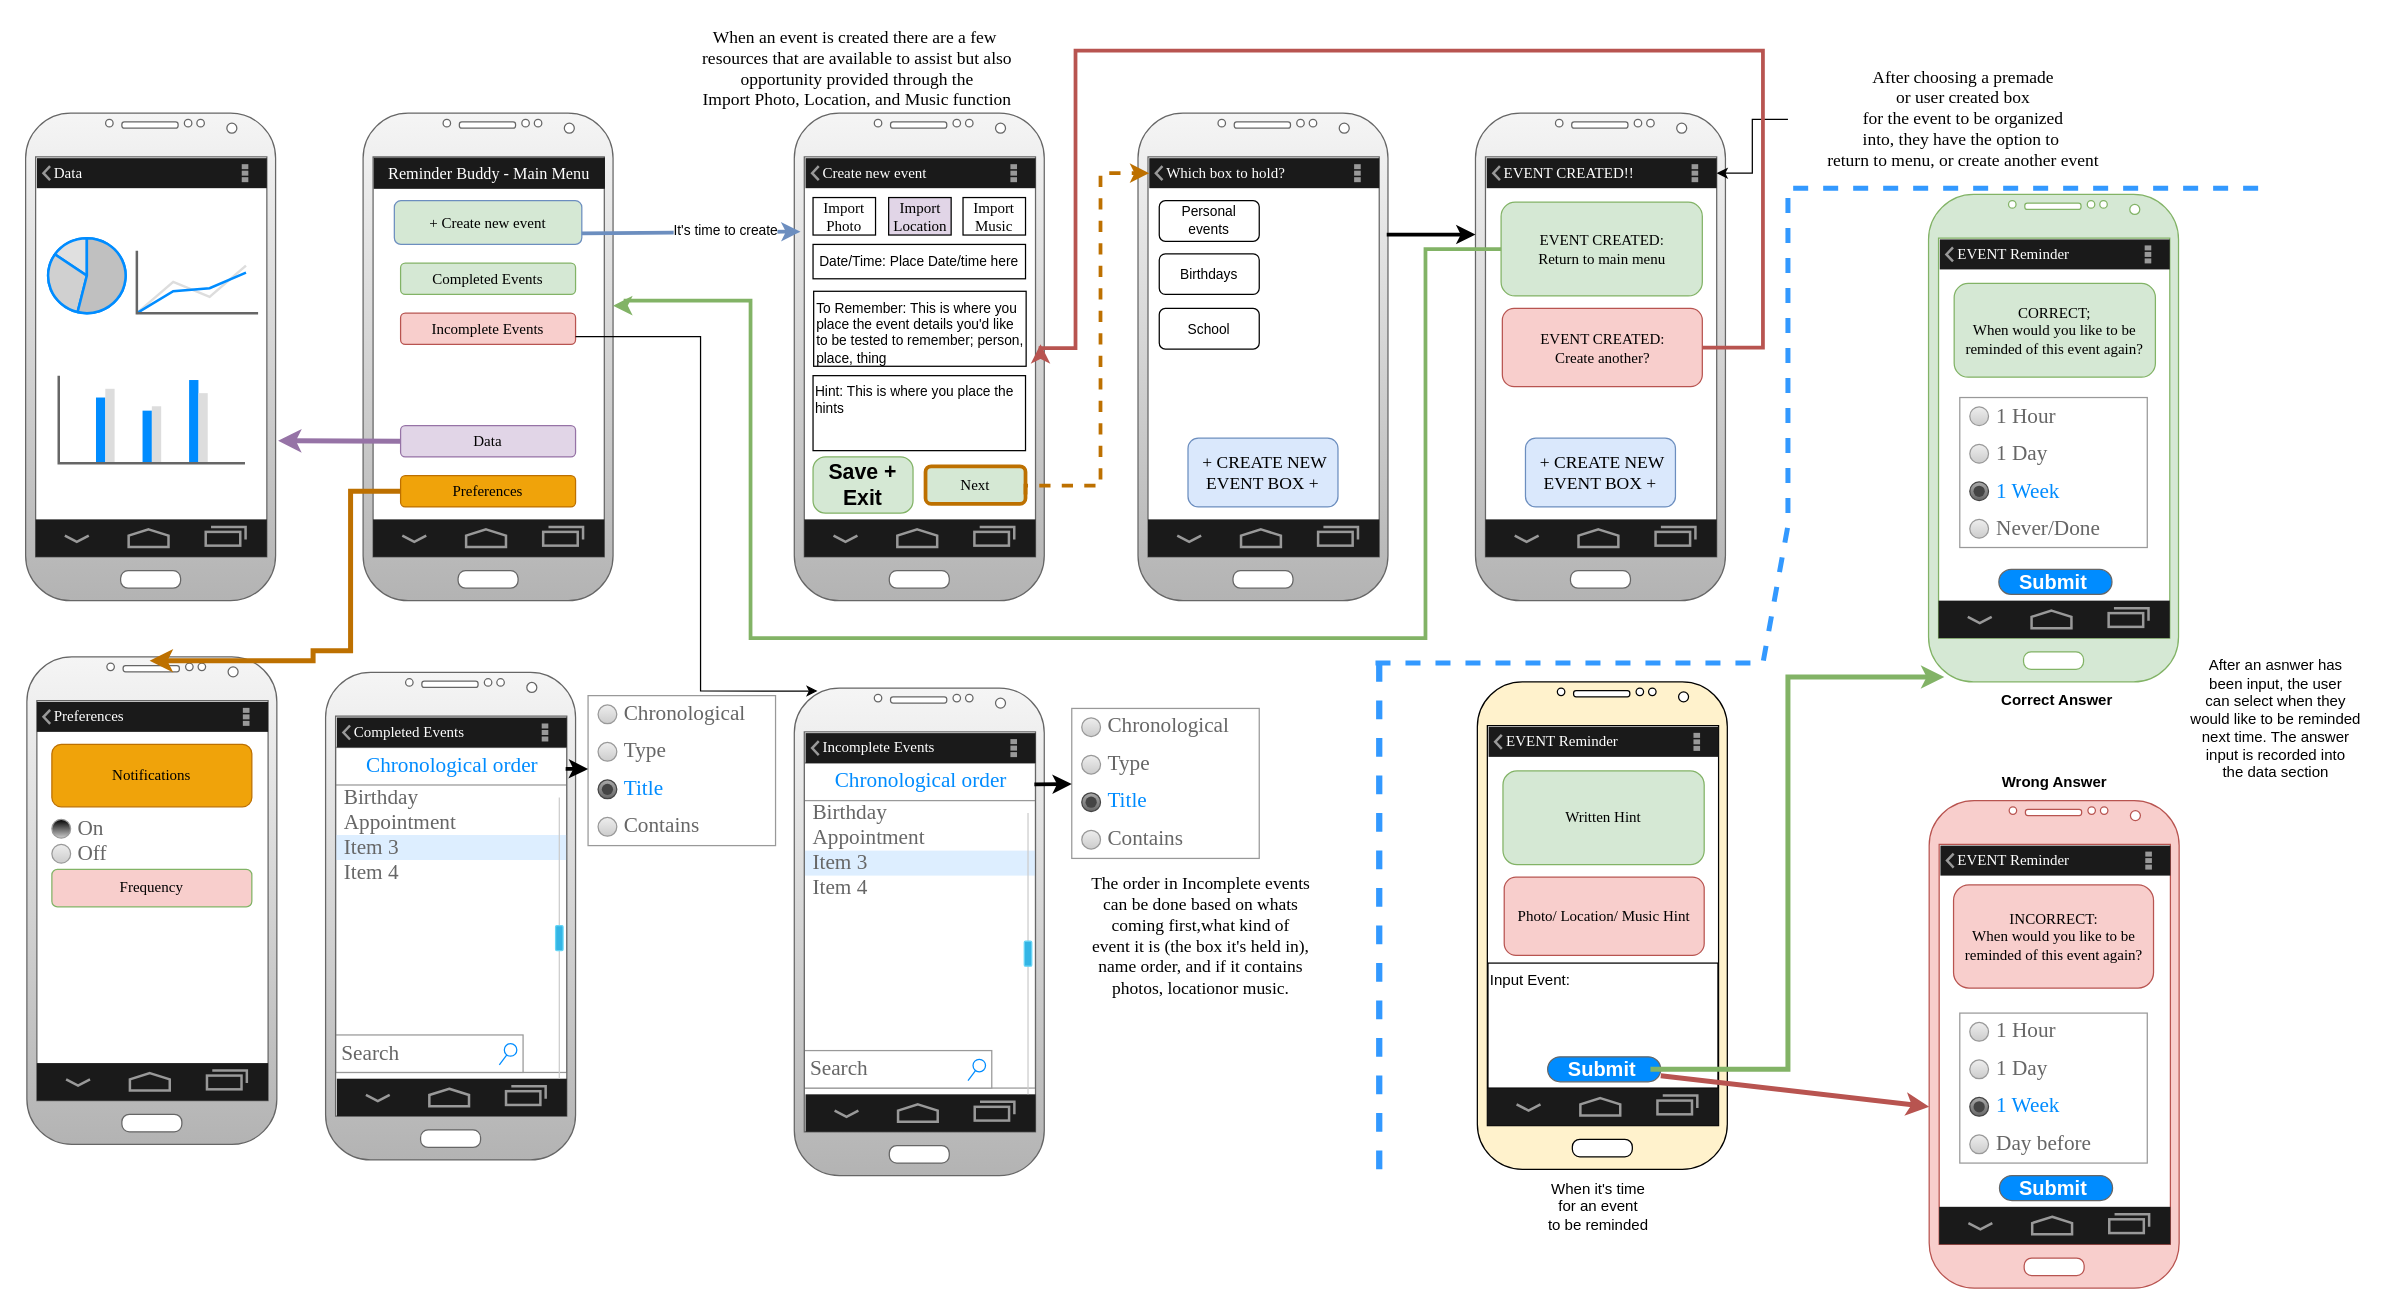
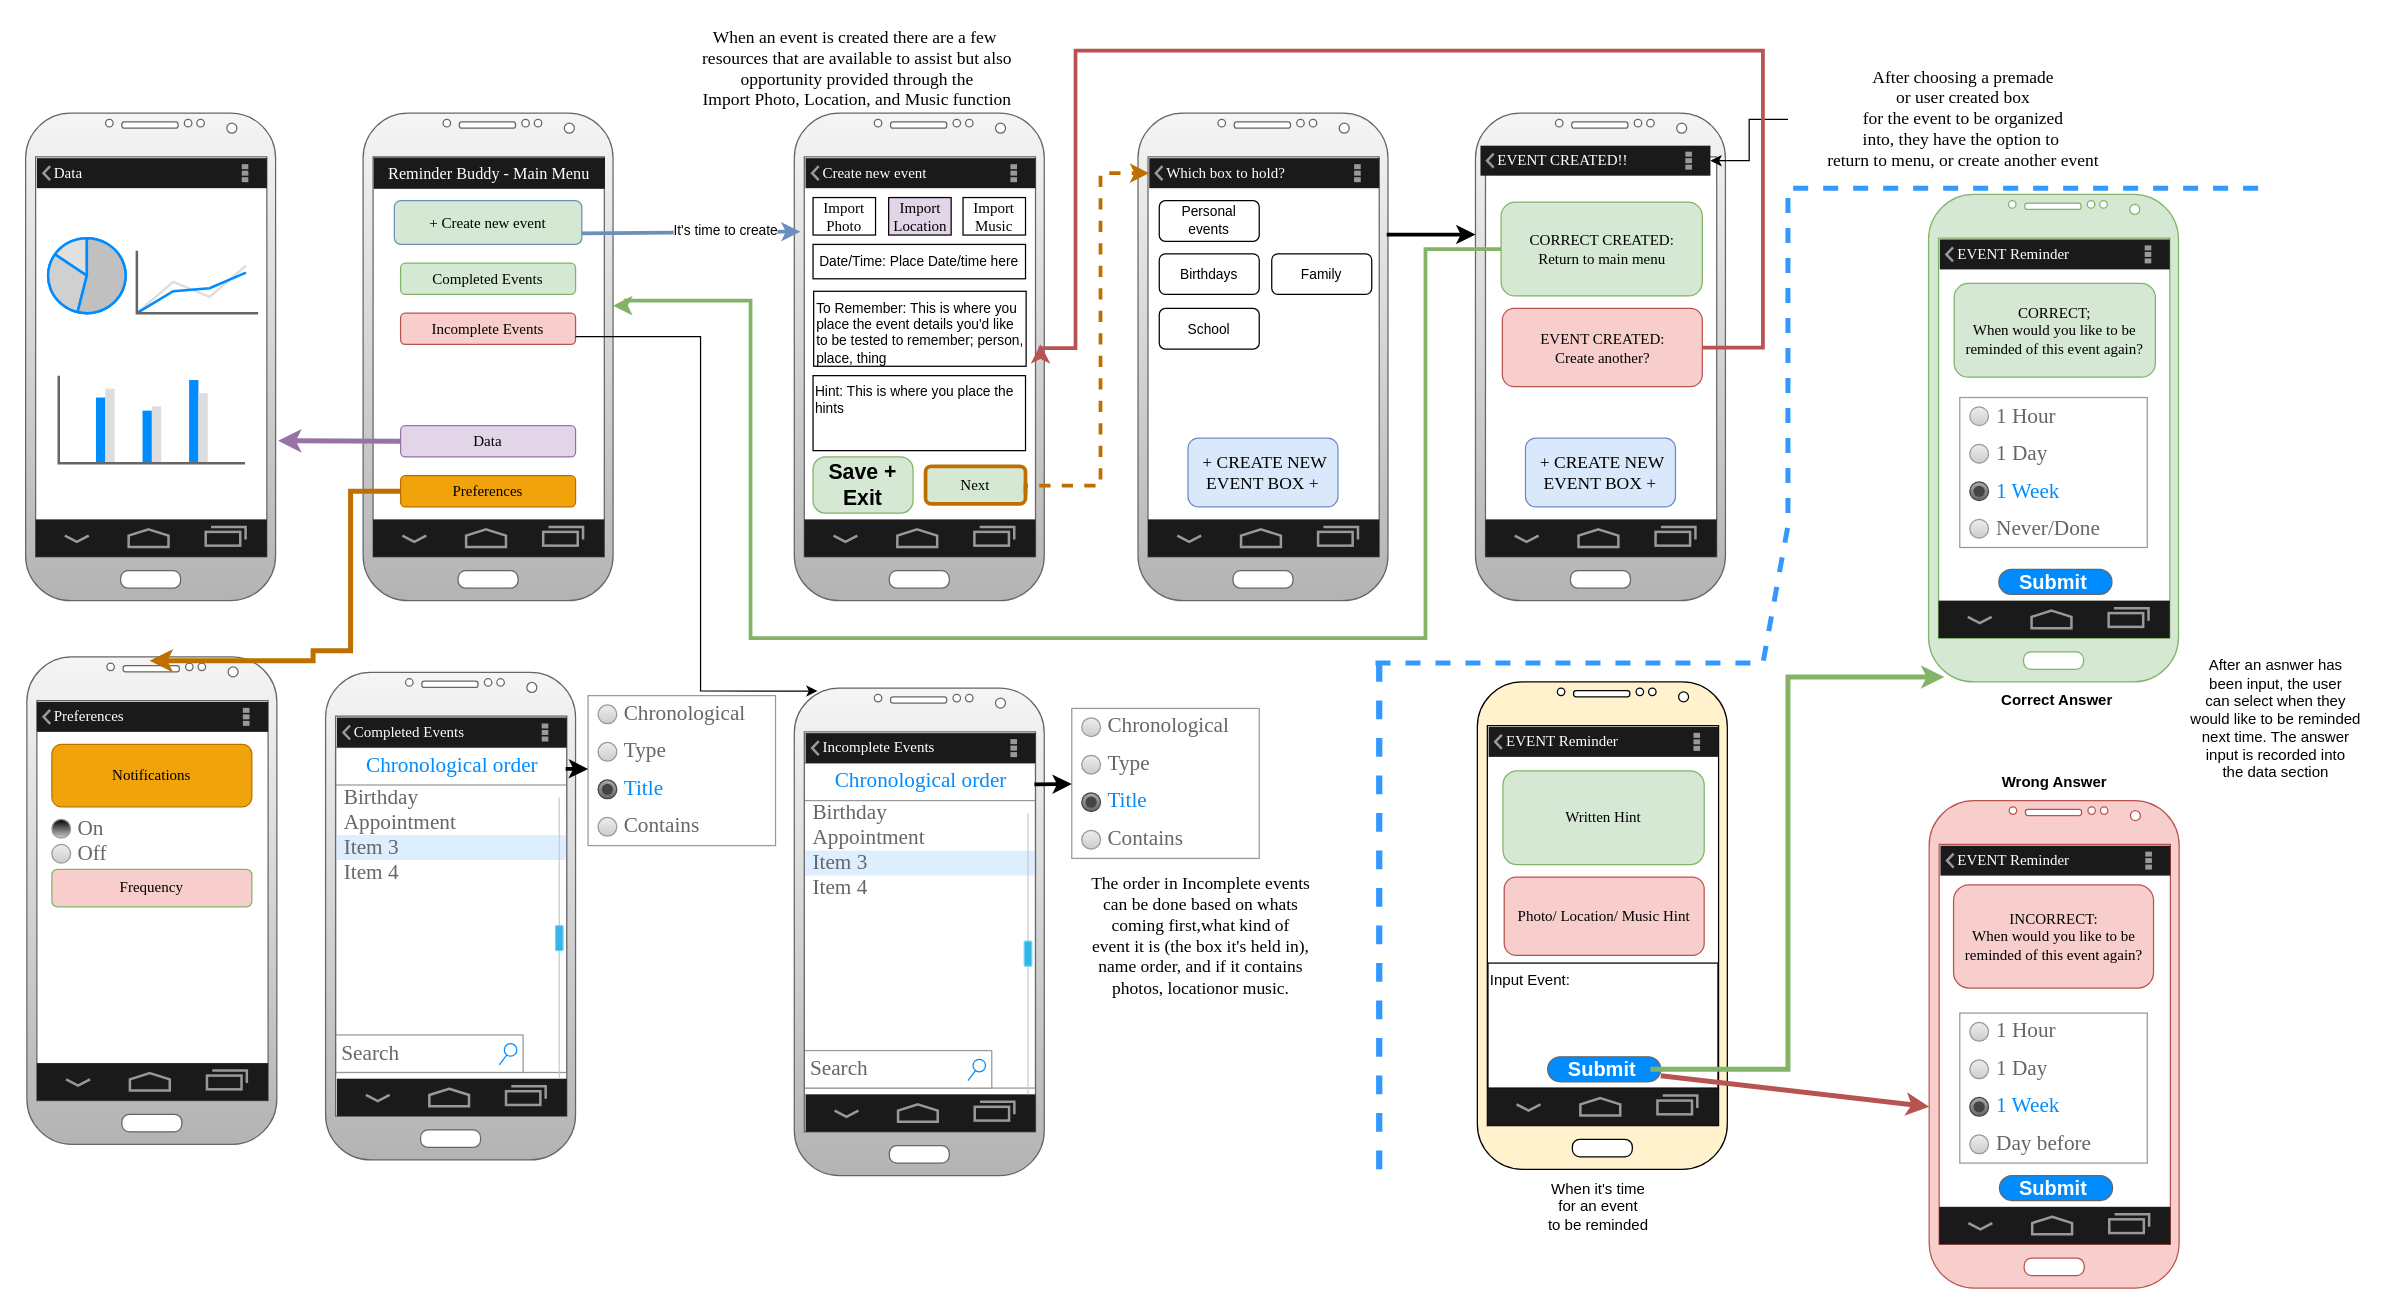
node "EVENT CREATED!!": moved (1602, 173) -> (1596, 161)
node "EVENT CREATED: Return to main menu": label "EVENT CREATED: Return to main menu" -> "CORRECT CREATED: Return to main menu"
node "Family": added
